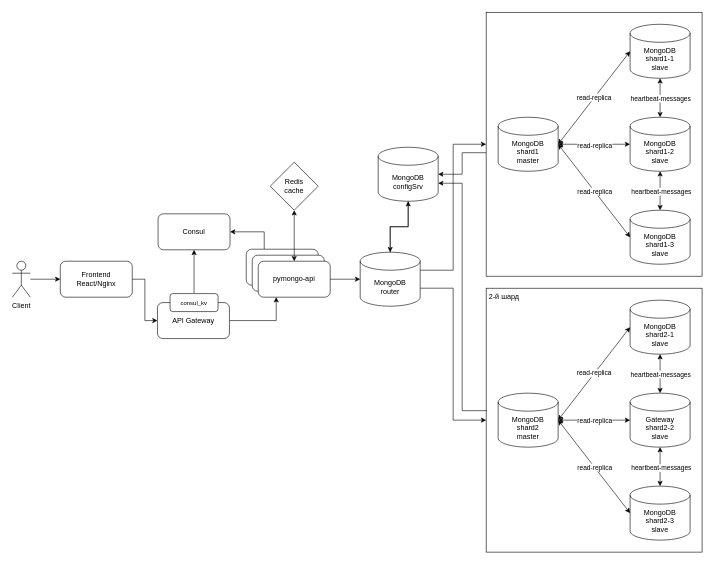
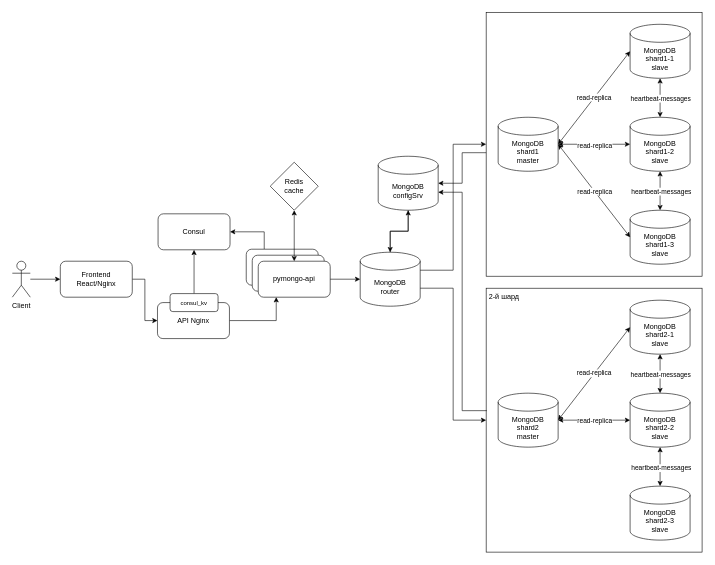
node "MongoDB configSrv": moved (408, 174) -> (408, 183)
node "API Gateway": label "API Gateway" -> "API Nginx"
node "Gateway shard2-2 slave": label "Gateway shard2-2 slave" -> "MongoDB shard2-2 slave"
edge "MongoDB shard2 master" -- "MongoDB shard2-3 slave": removed, label "read-replica"
